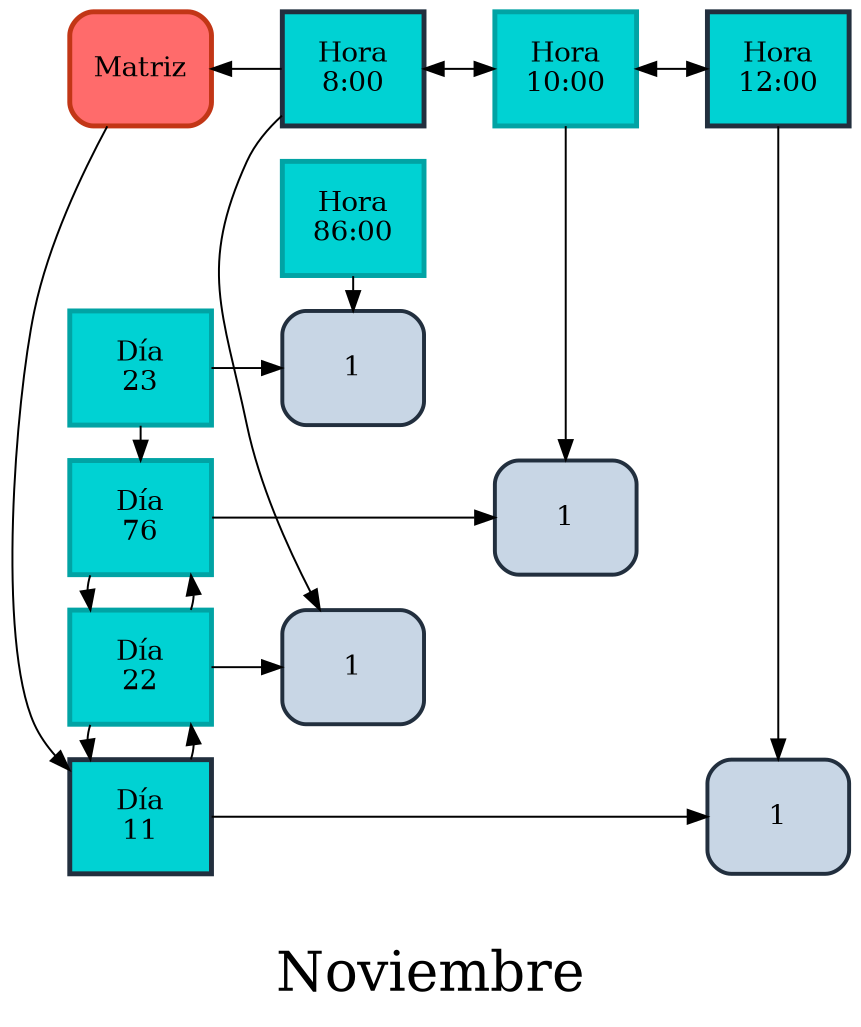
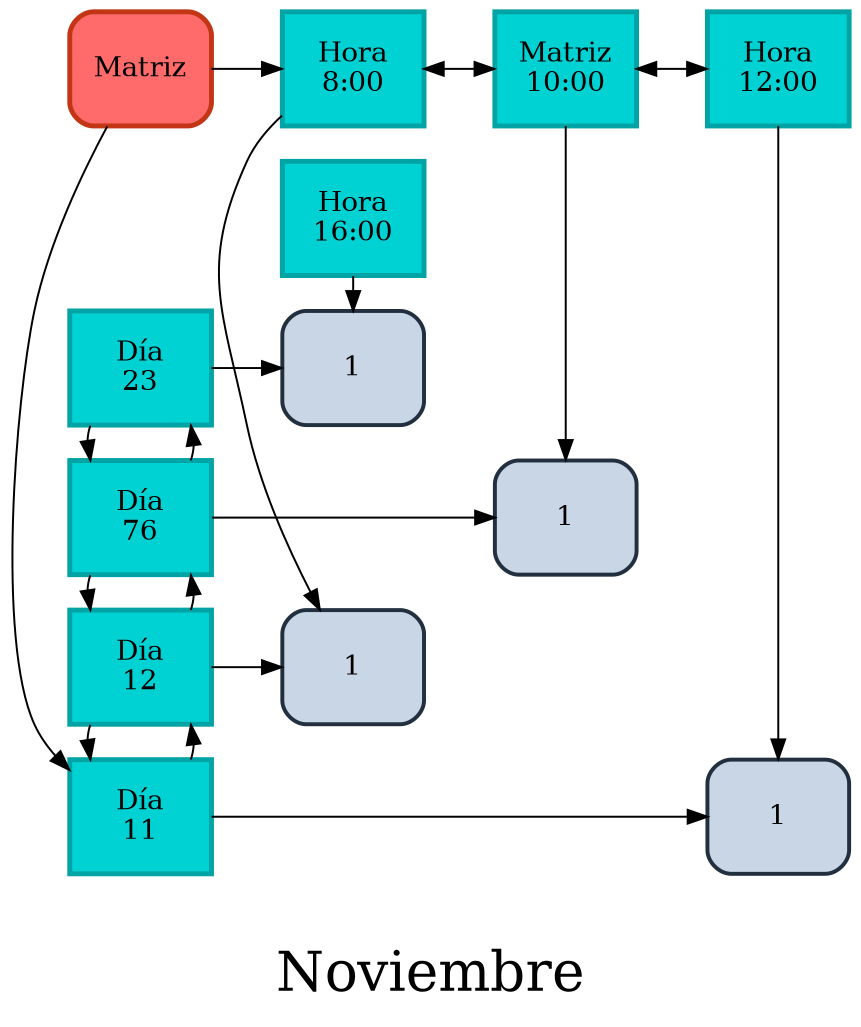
edge "Hora 8:00" -> "Matriz": reversed
node "Hora 8:00": color #222f3e -> #01a3a4
node "Hora 10:00": label "Hora 10:00" -> "Matriz 10:00"
node "Hora 12:00": color #222f3e -> #01a3a4
node "Hora 86:00": label "Hora 86:00" -> "Hora 16:00"
edge "Día 76" -> "Día 23": added
node "Día 22": label "Día 22" -> "Día 12"
node "Día 11": color #222f3e -> #01a3a4
